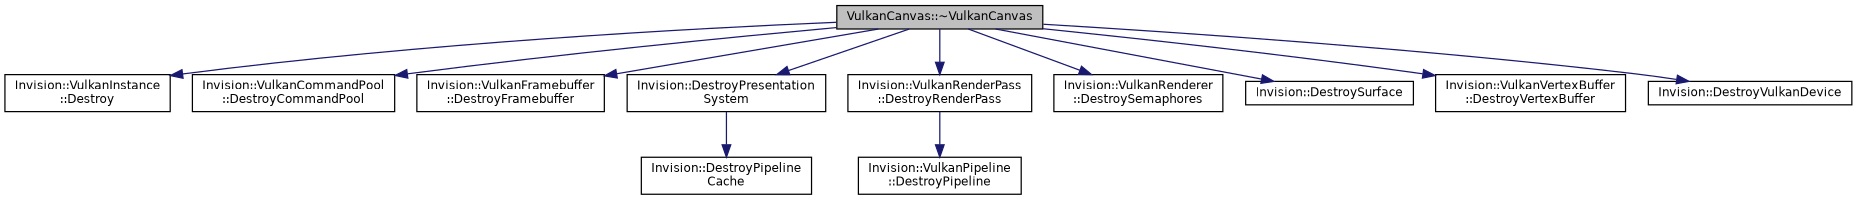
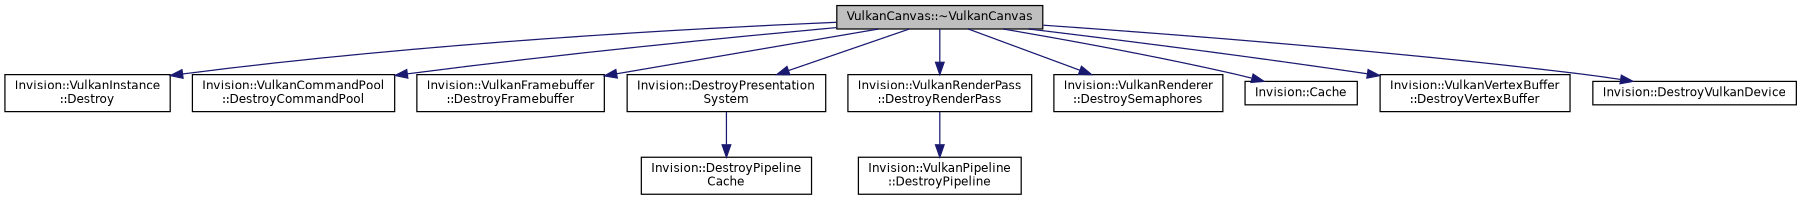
node "Invision::DestroySurface": label "Invision::DestroySurface" -> "Invision::Cache"
